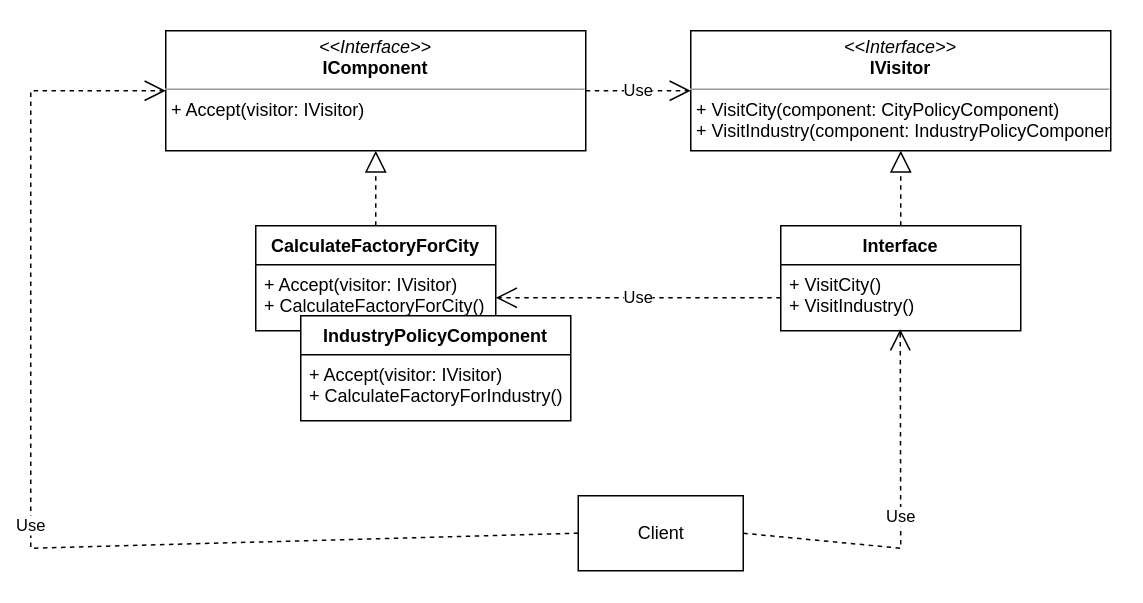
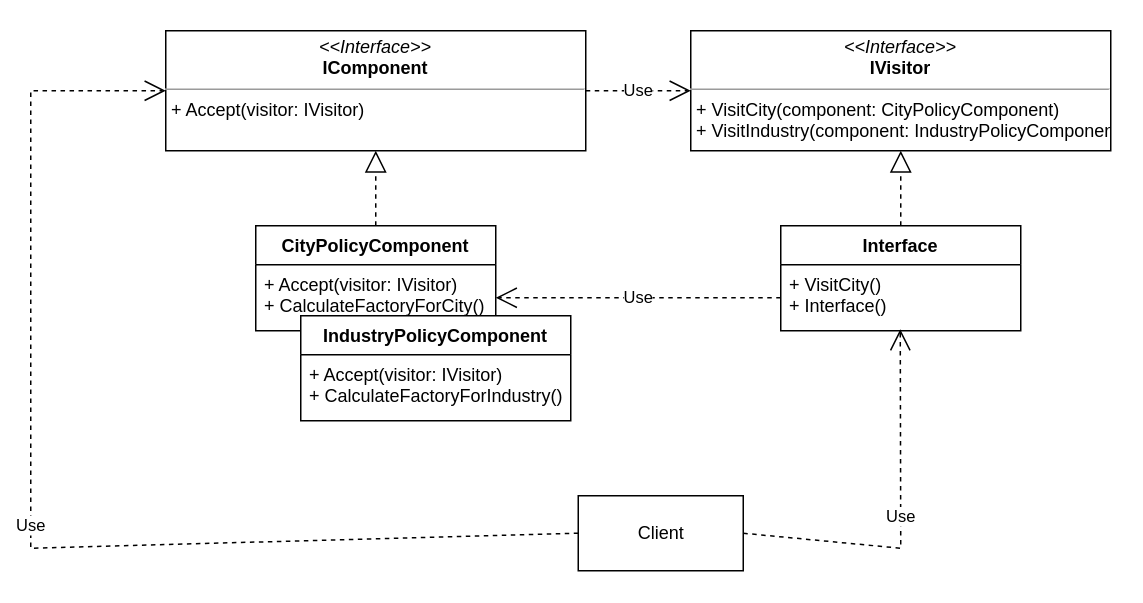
node "CalculateFactoryForCity": label "CalculateFactoryForCity" -> "CityPolicyComponent"
node "+ VisitCity() + VisitIndustry()": label "+ VisitCity() + VisitIndustry()" -> "+ VisitCity() + Interface()"
